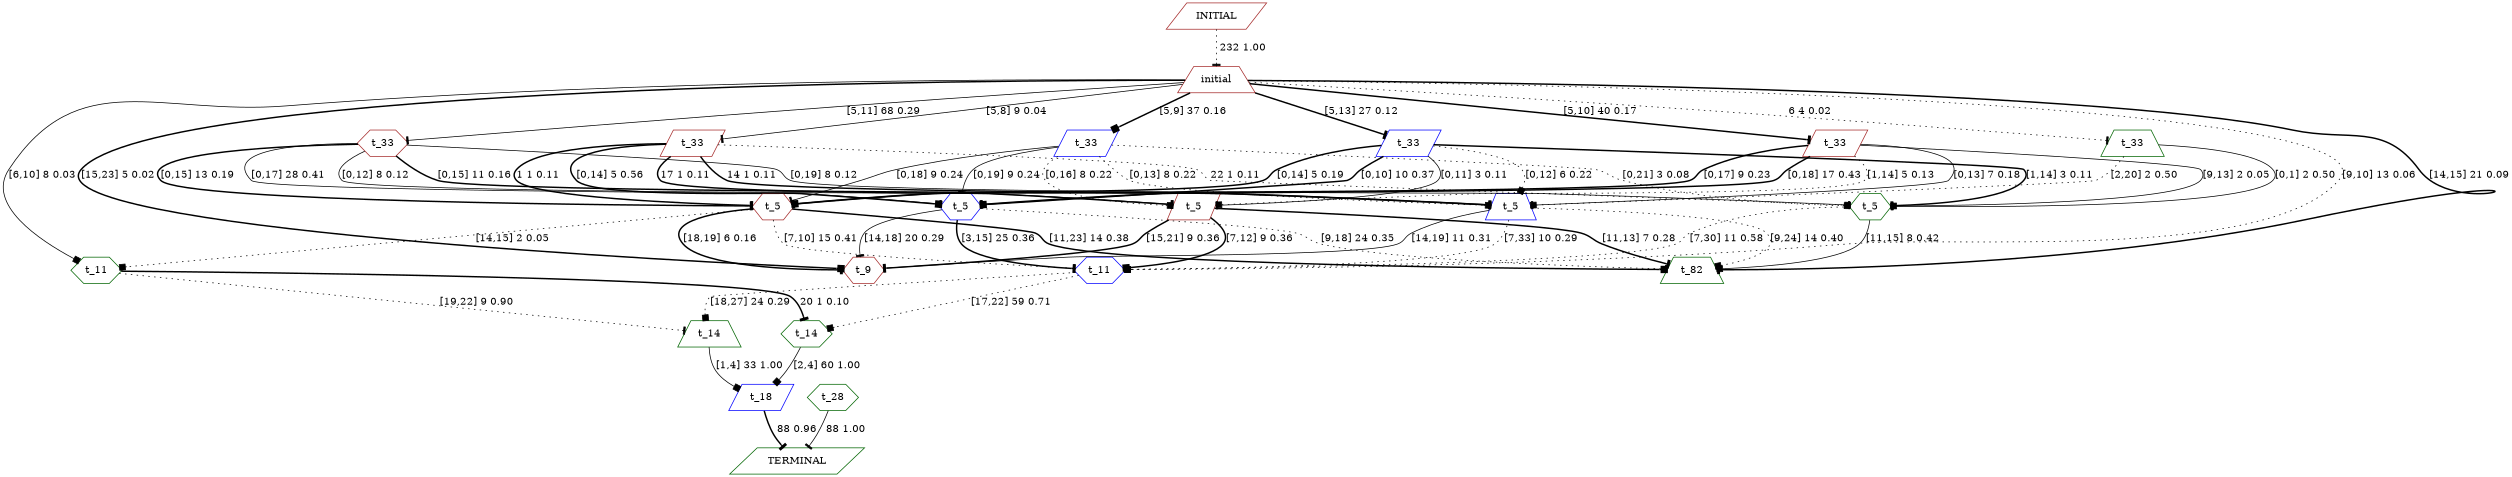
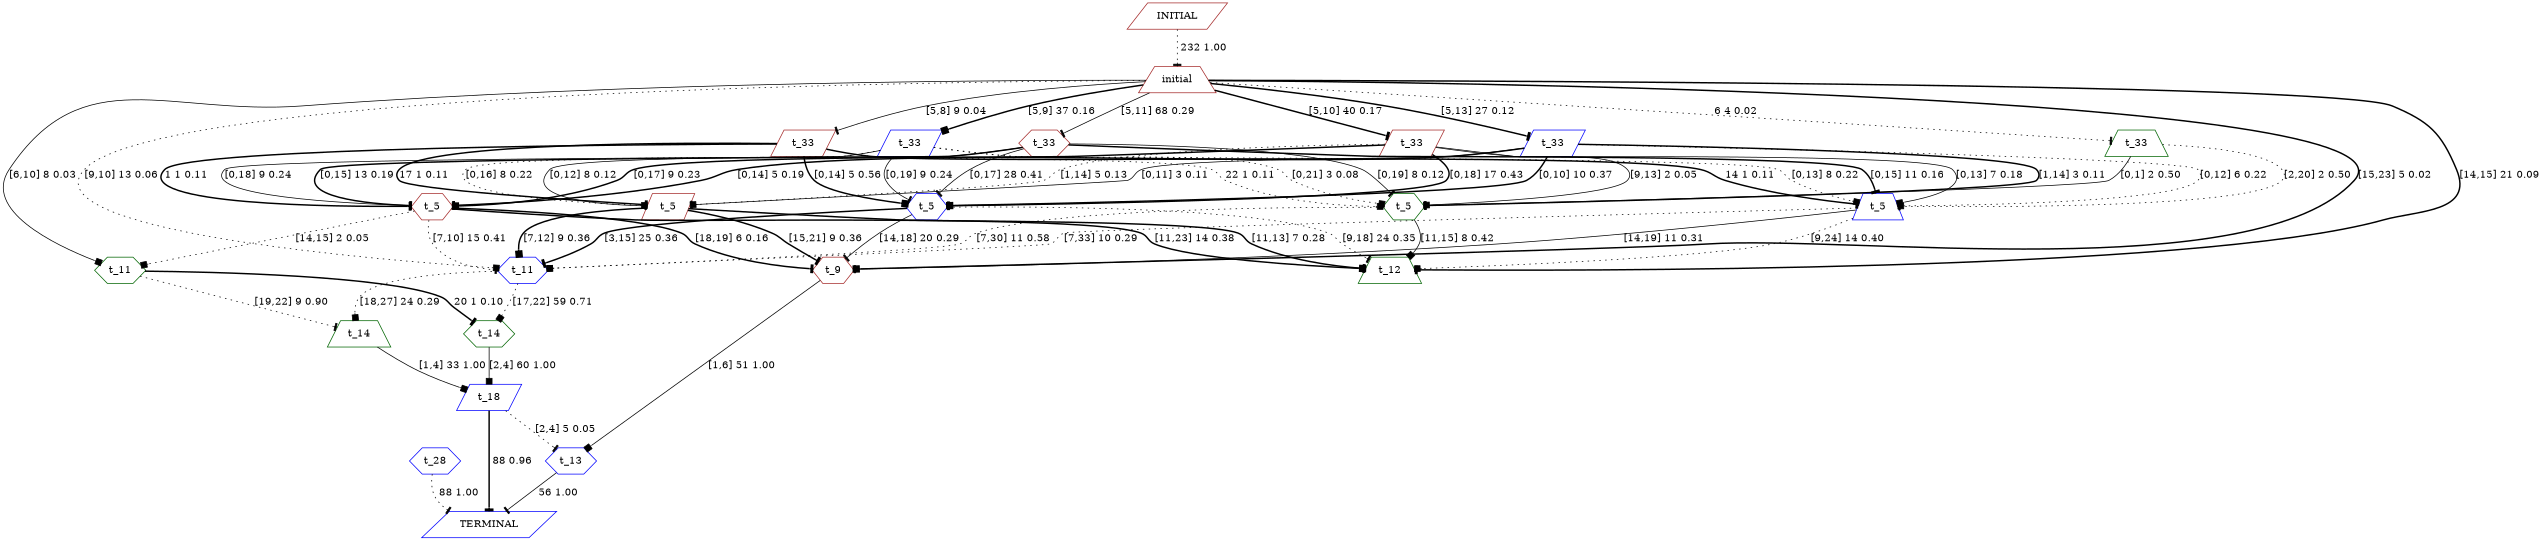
node "t_82": label "t_82" -> "t_12"
node "t_28": color darkgreen -> blue
edge "t_28" -> "TERMINAL": style solid -> dotted
node "t_13": added
node "TERMINAL": color darkgreen -> blue
